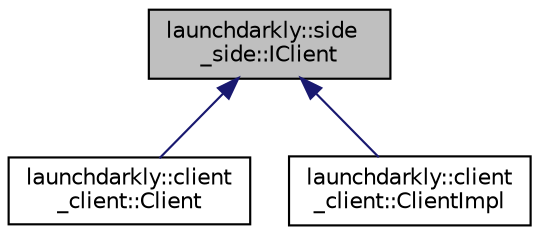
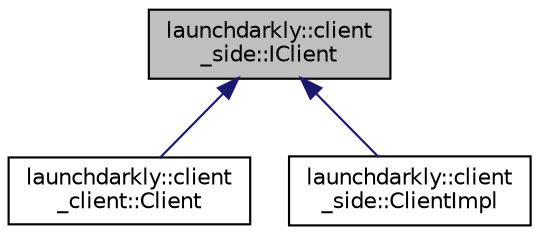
node "launchdarkly::side _side::IClient": label "launchdarkly::side _side::IClient" -> "launchdarkly::client _side::IClient"
node "launchdarkly::client _client::ClientImpl": label "launchdarkly::client _client::ClientImpl" -> "launchdarkly::client _side::ClientImpl"
